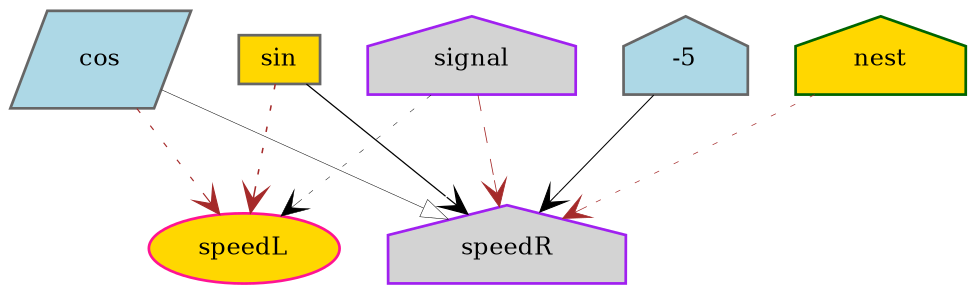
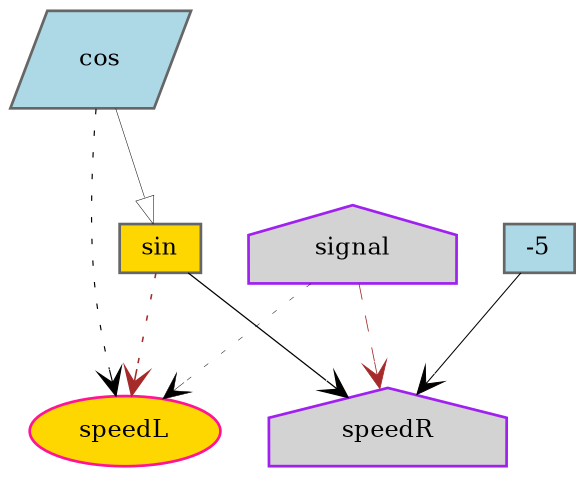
node "-5": shape house -> box
node "nest": removed
edge "cos" -> "speedR": now "cos" -> "sin"
edge "cos" -> "speedL": color brown -> black
